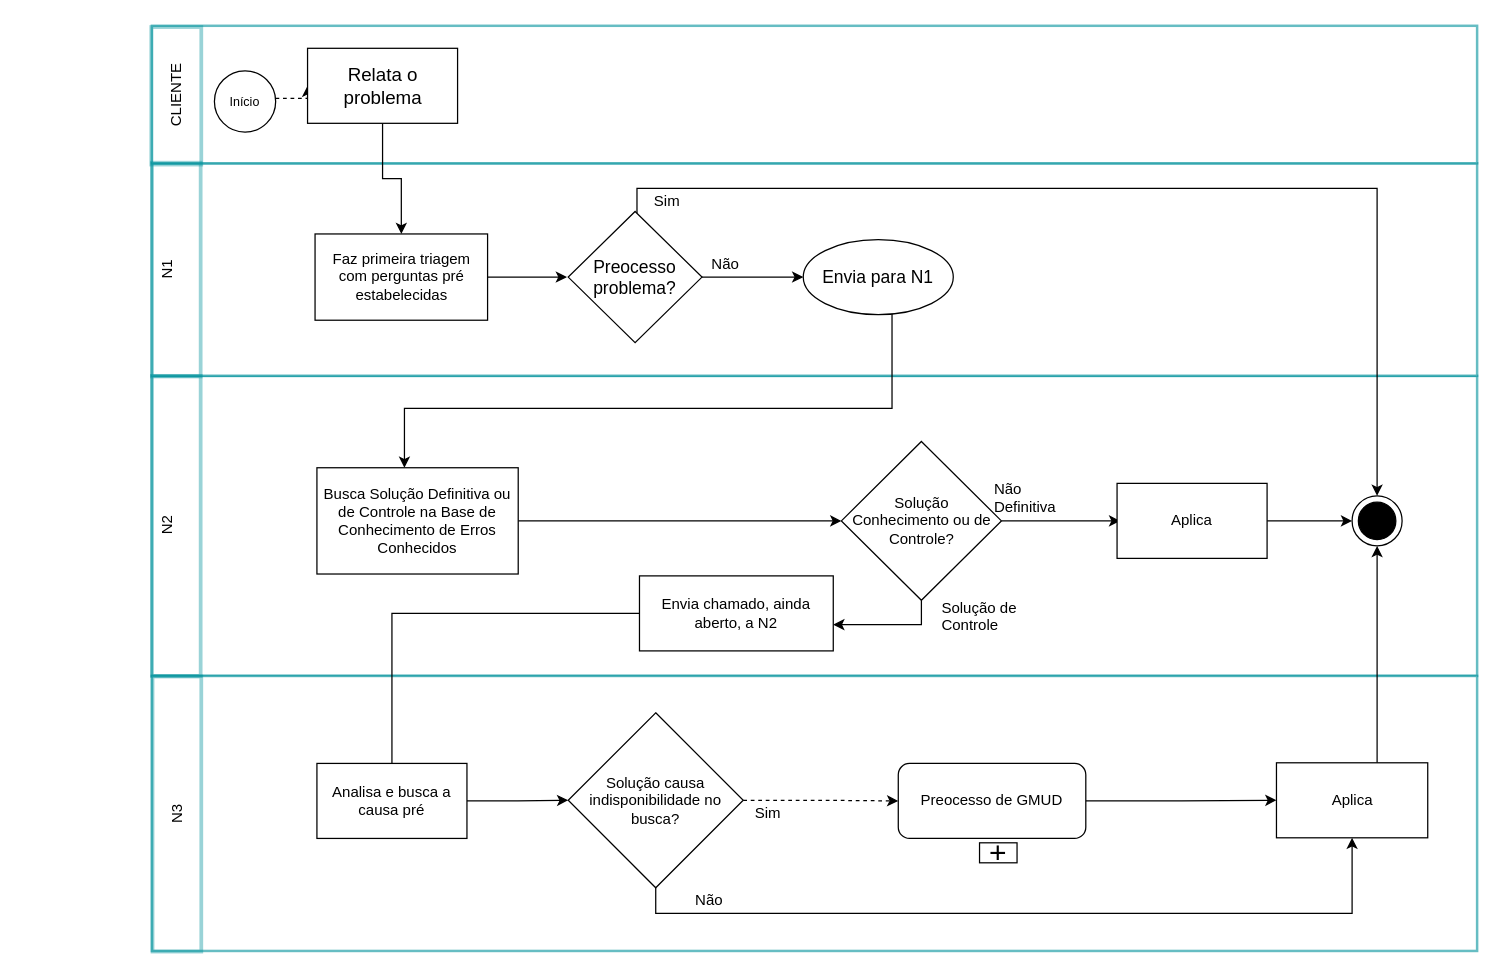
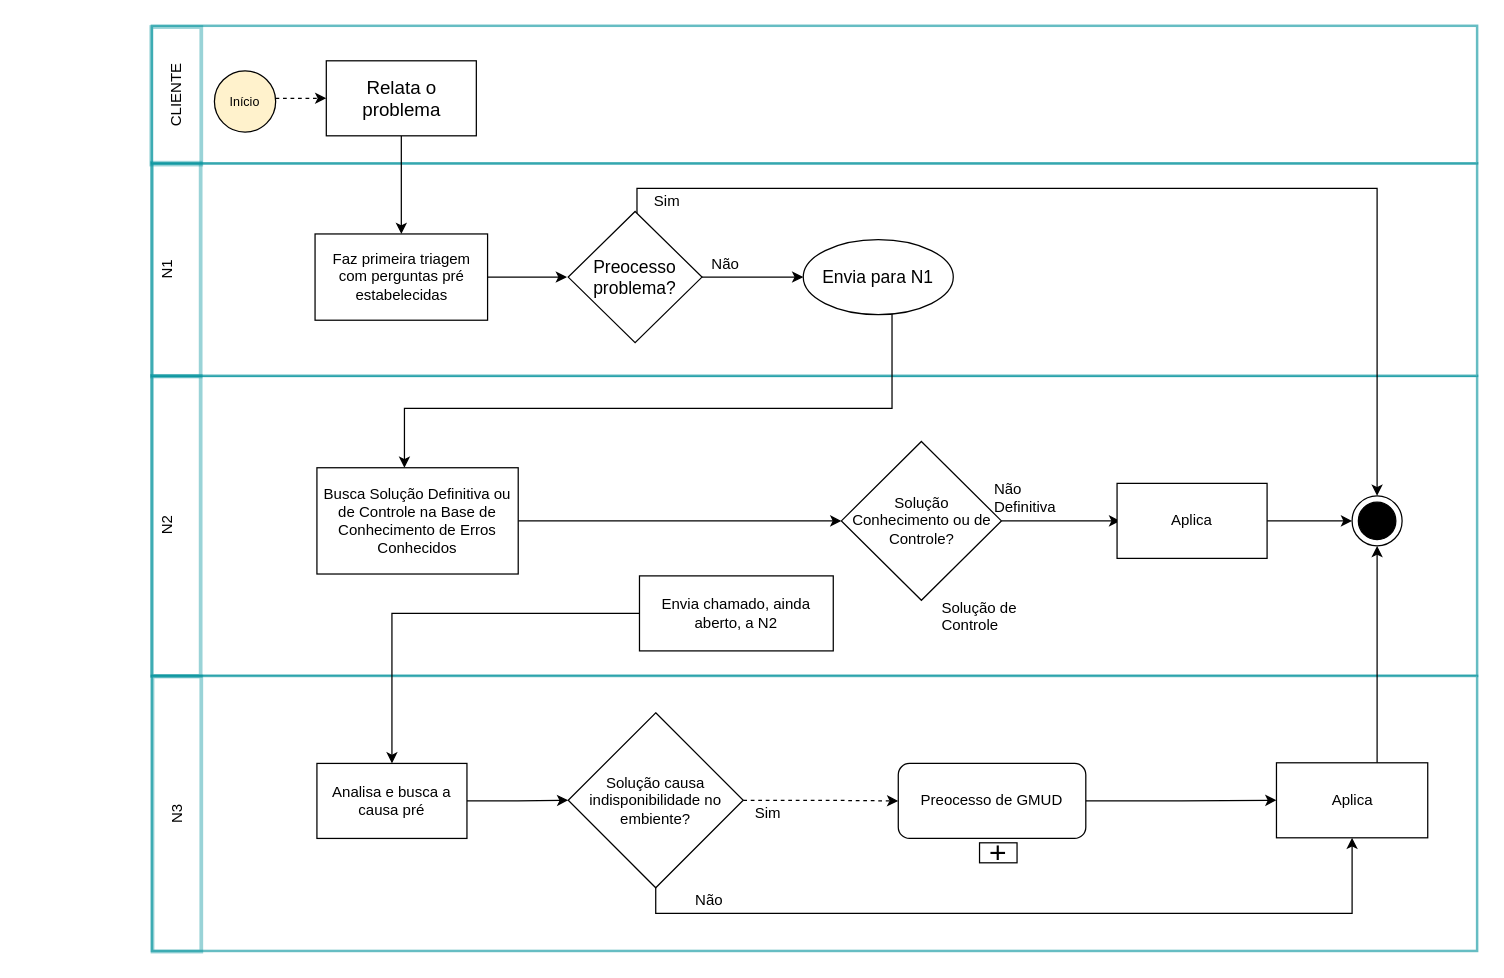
node "Relata o problema": moved (383, 86) -> (401, 98)
node "Início": fillcolor #ffffff -> #fff2cc
edge "Solução Conhecimento ou de Controle?" -> "Envia chamado, ainda aberto, a N2": removed
edge "Envia chamado, ainda aberto, a N2" -- "Analisa e busca a causa pré": arrowhead none -> classic
node "Solução causa indisponibilidade no busca?": label "Solução causa indisponibilidade no busca?" -> "Solução causa indisponibilidade no embiente?"
